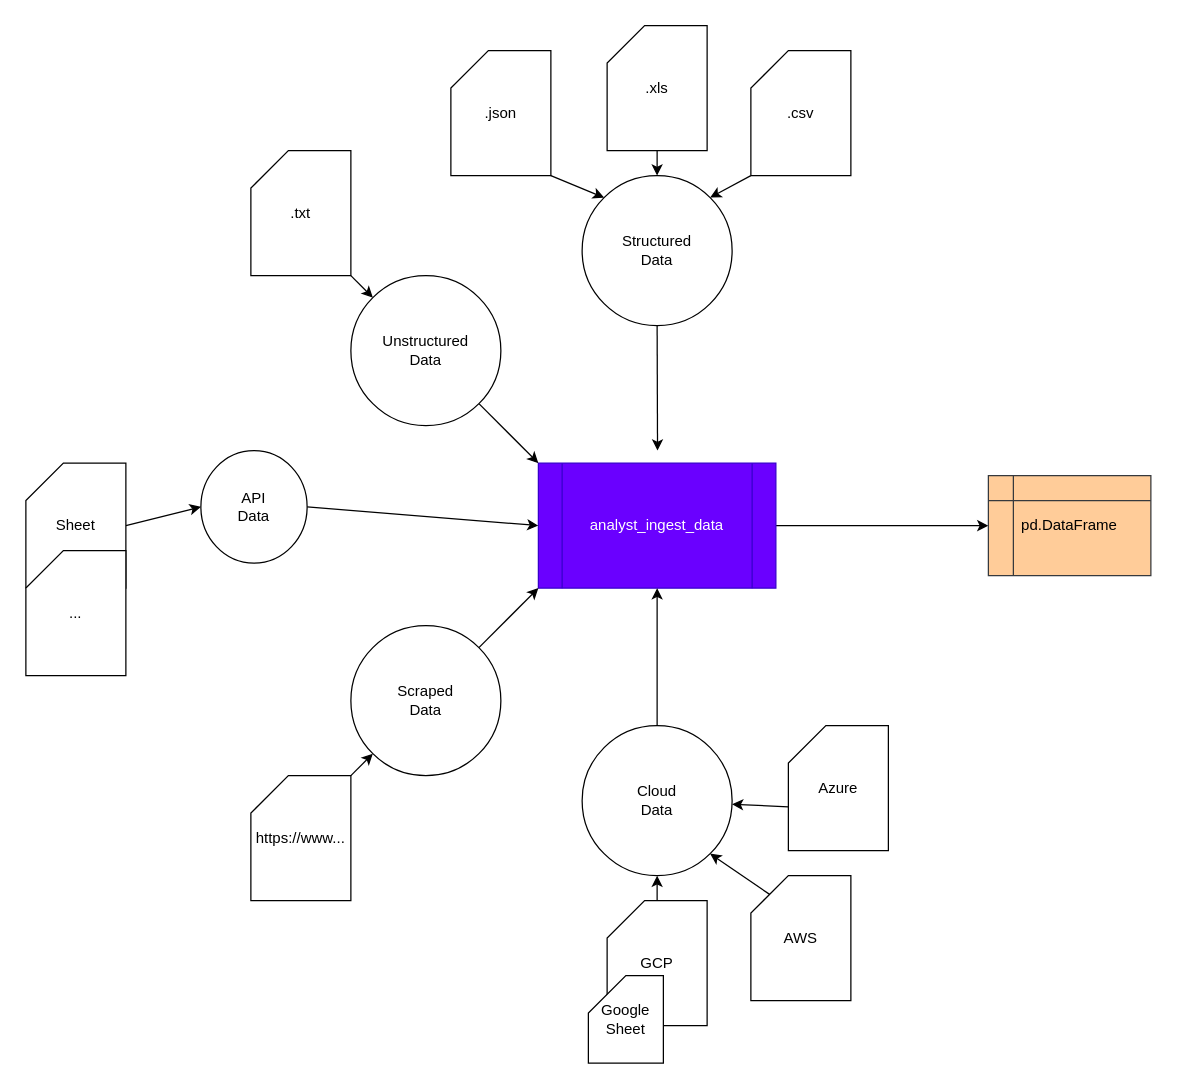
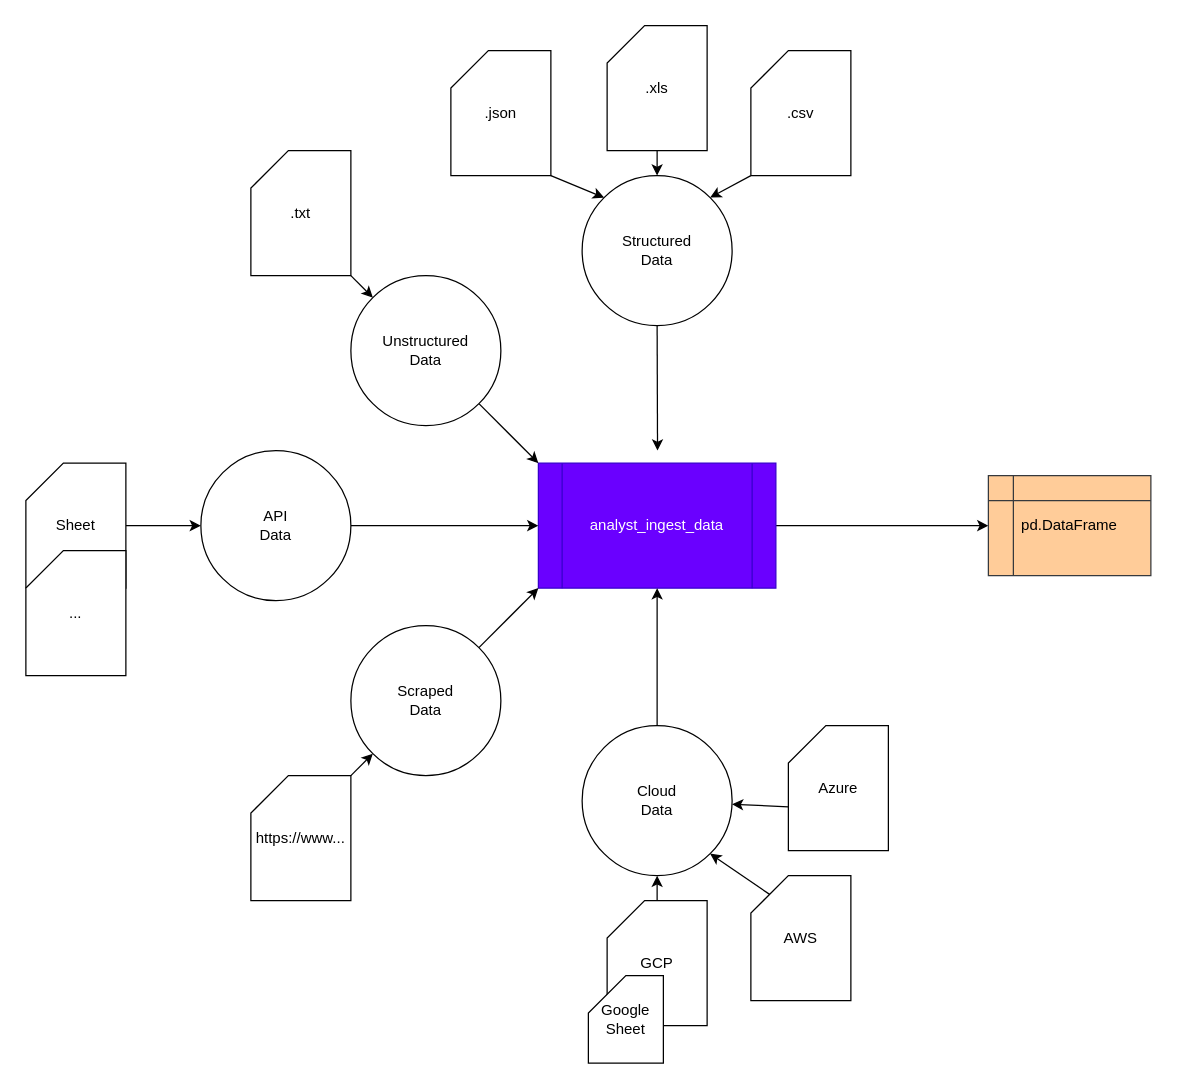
node "API Data": size 106x113 -> 150x150
